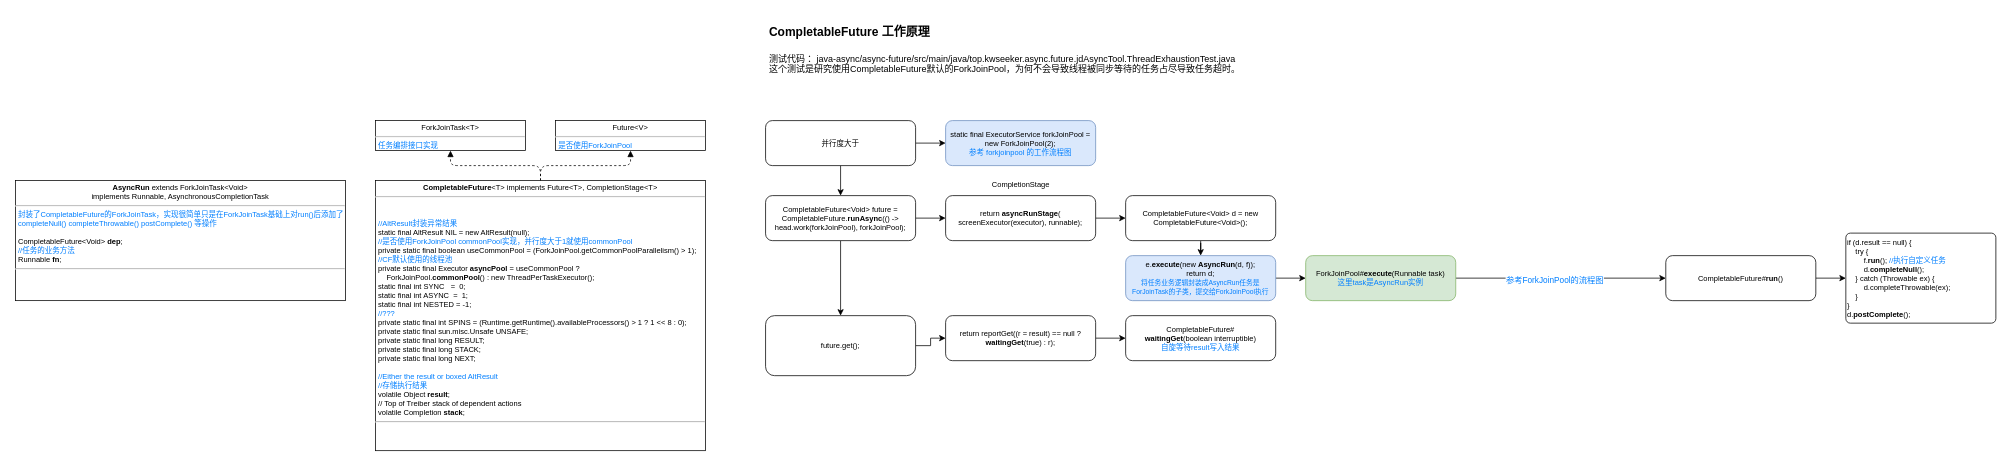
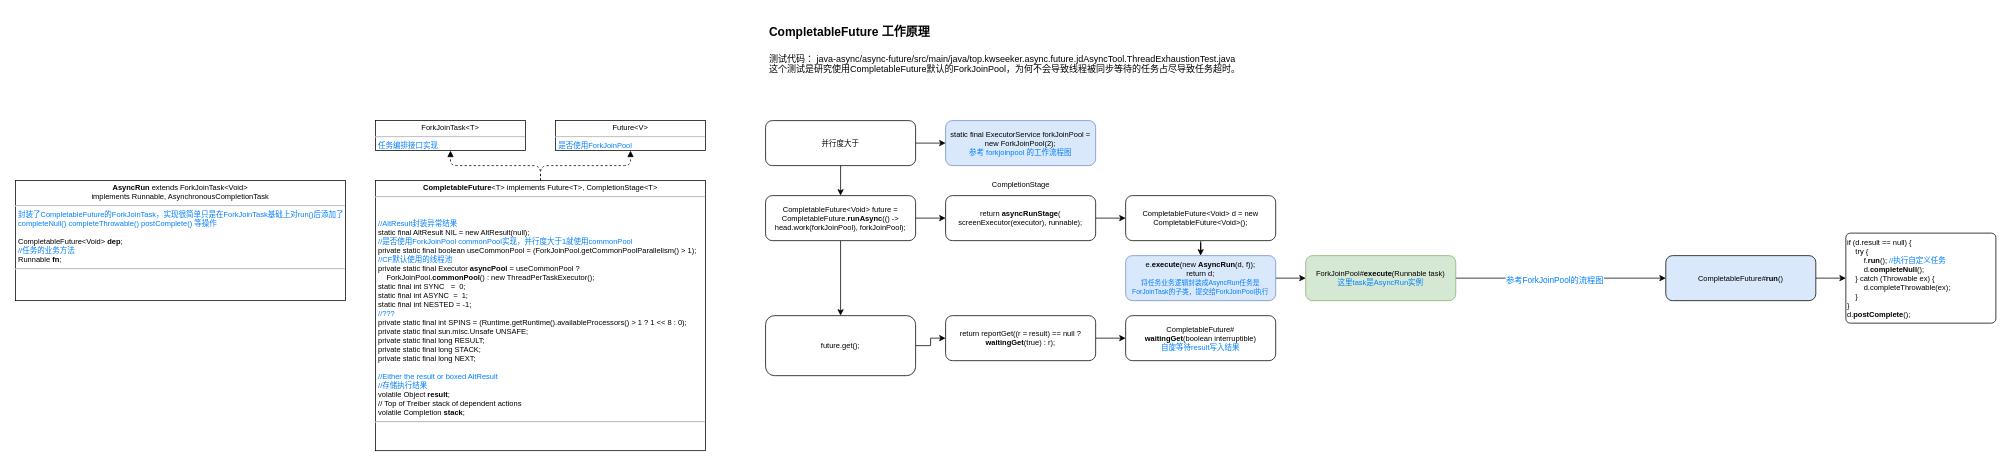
node "CompletableFuture#run()": fillcolor #ffffff -> #dae8fc
